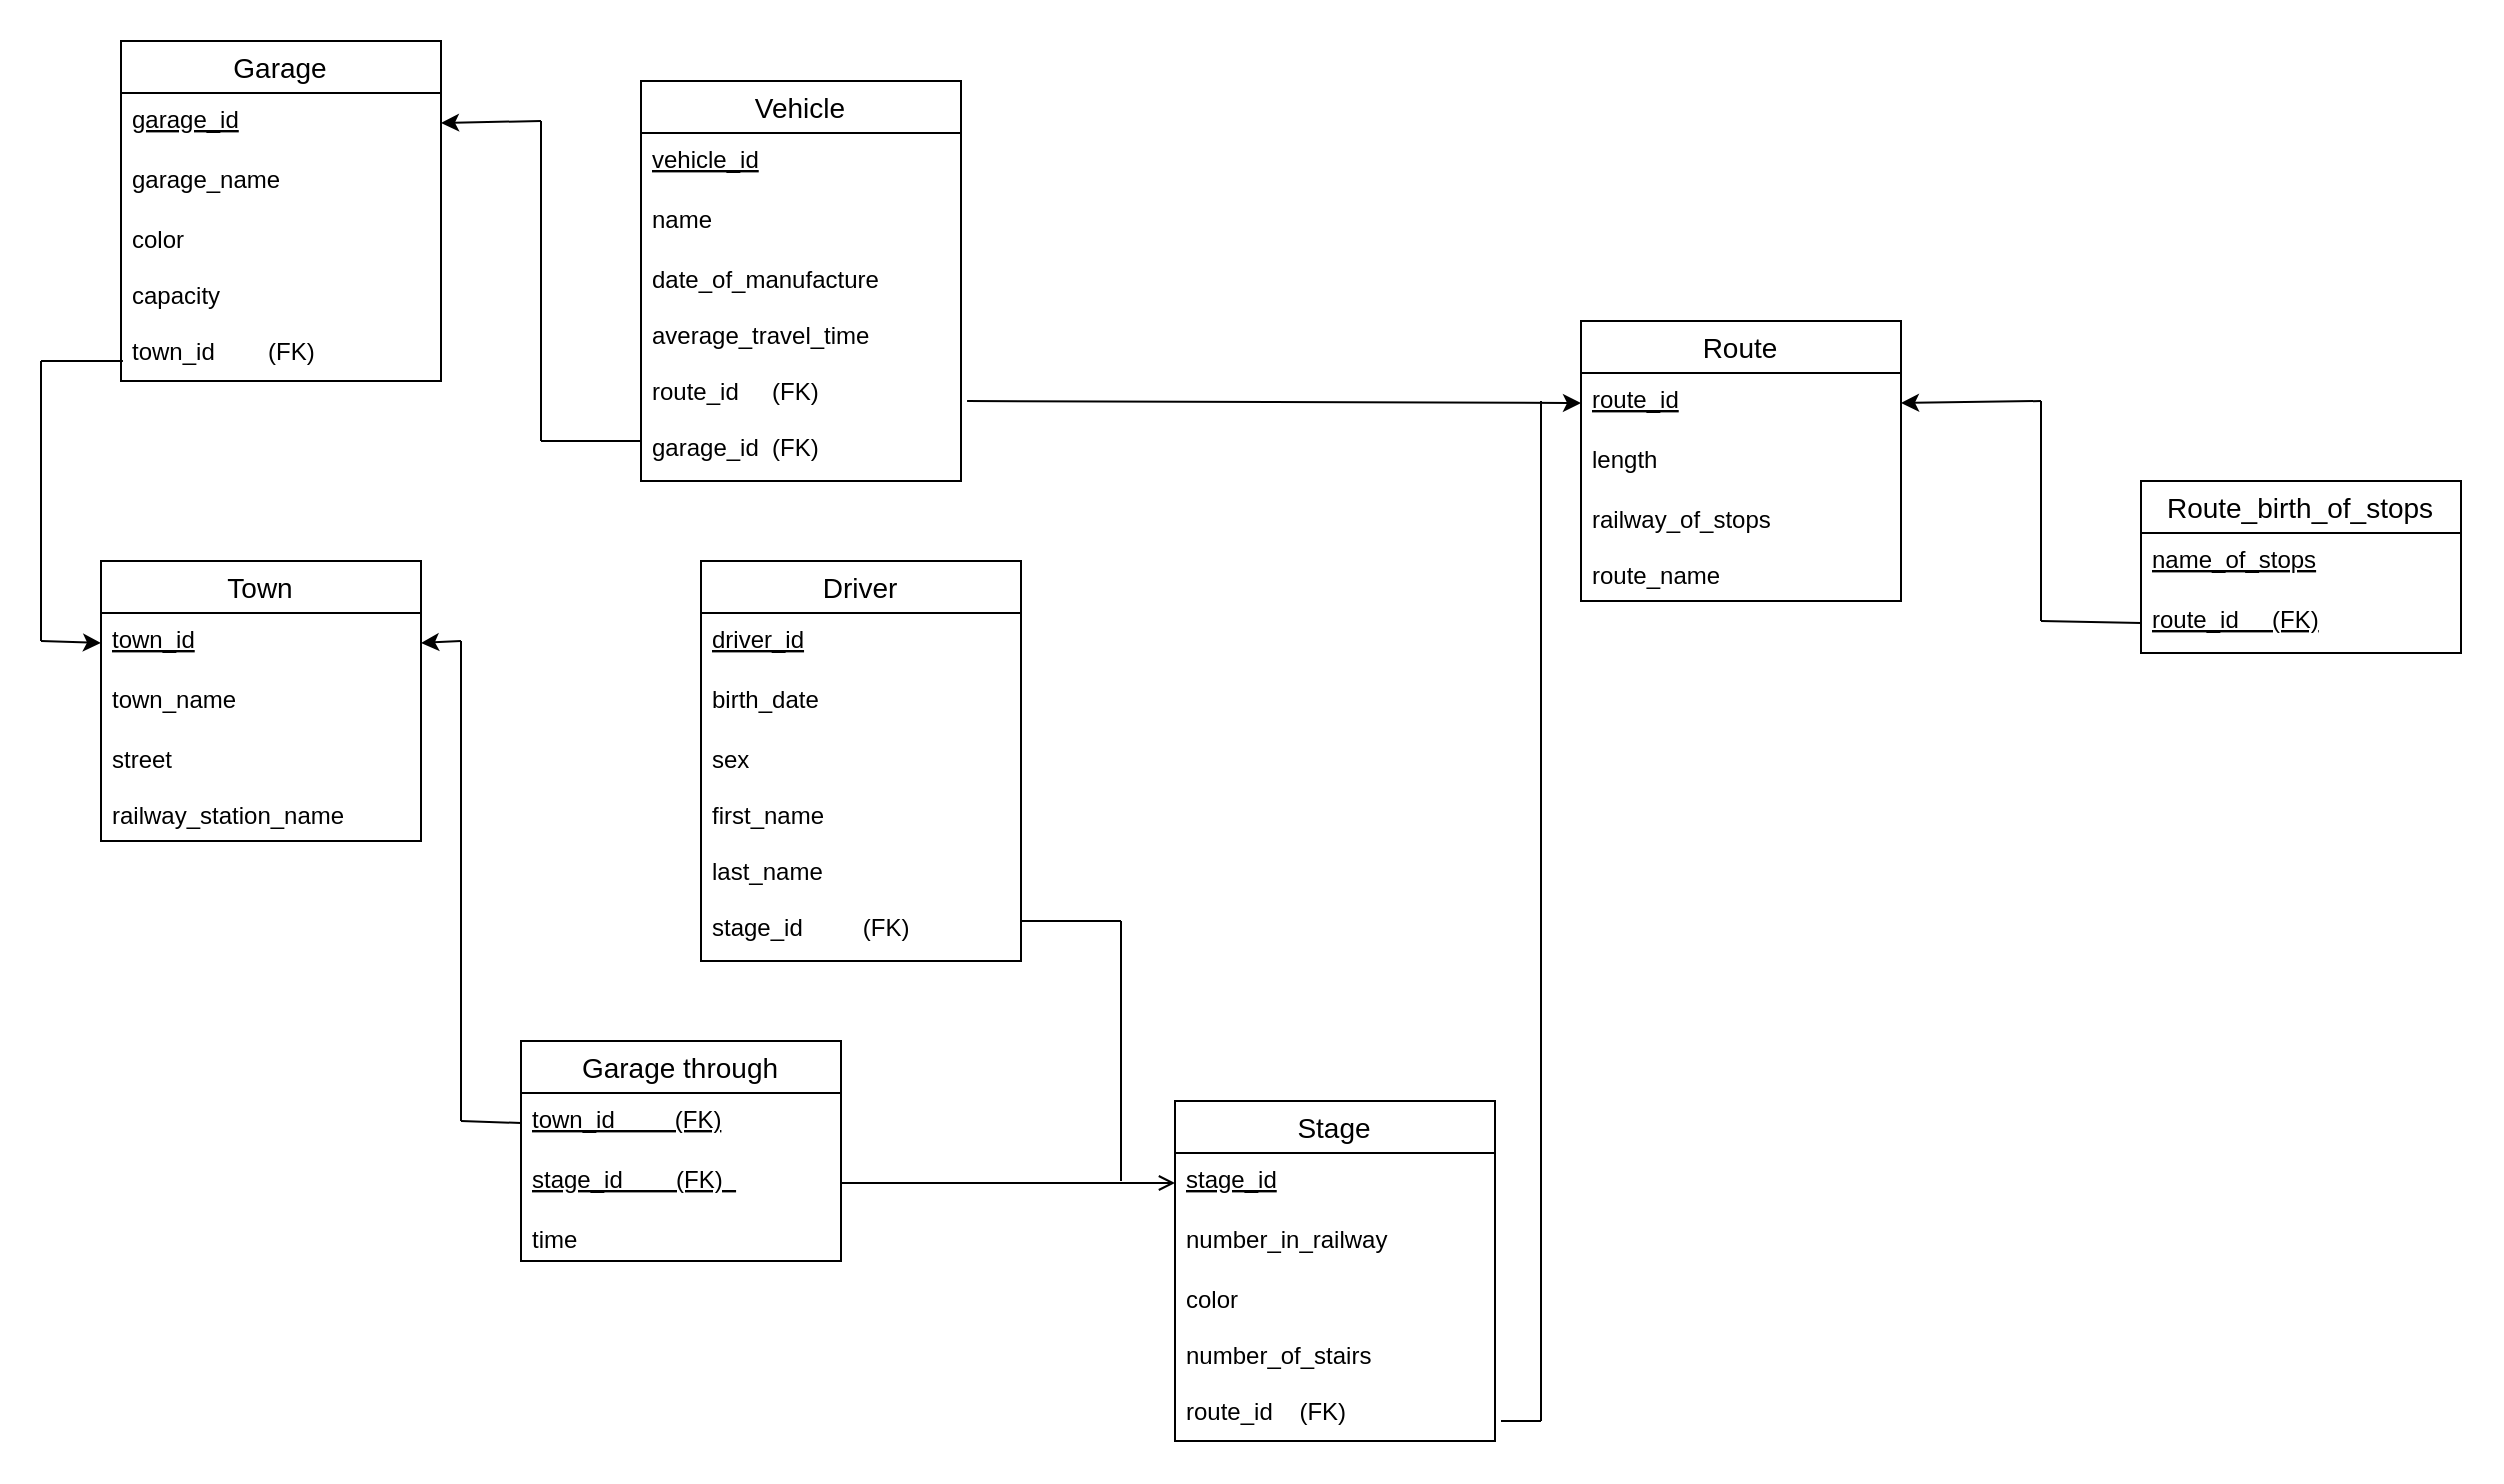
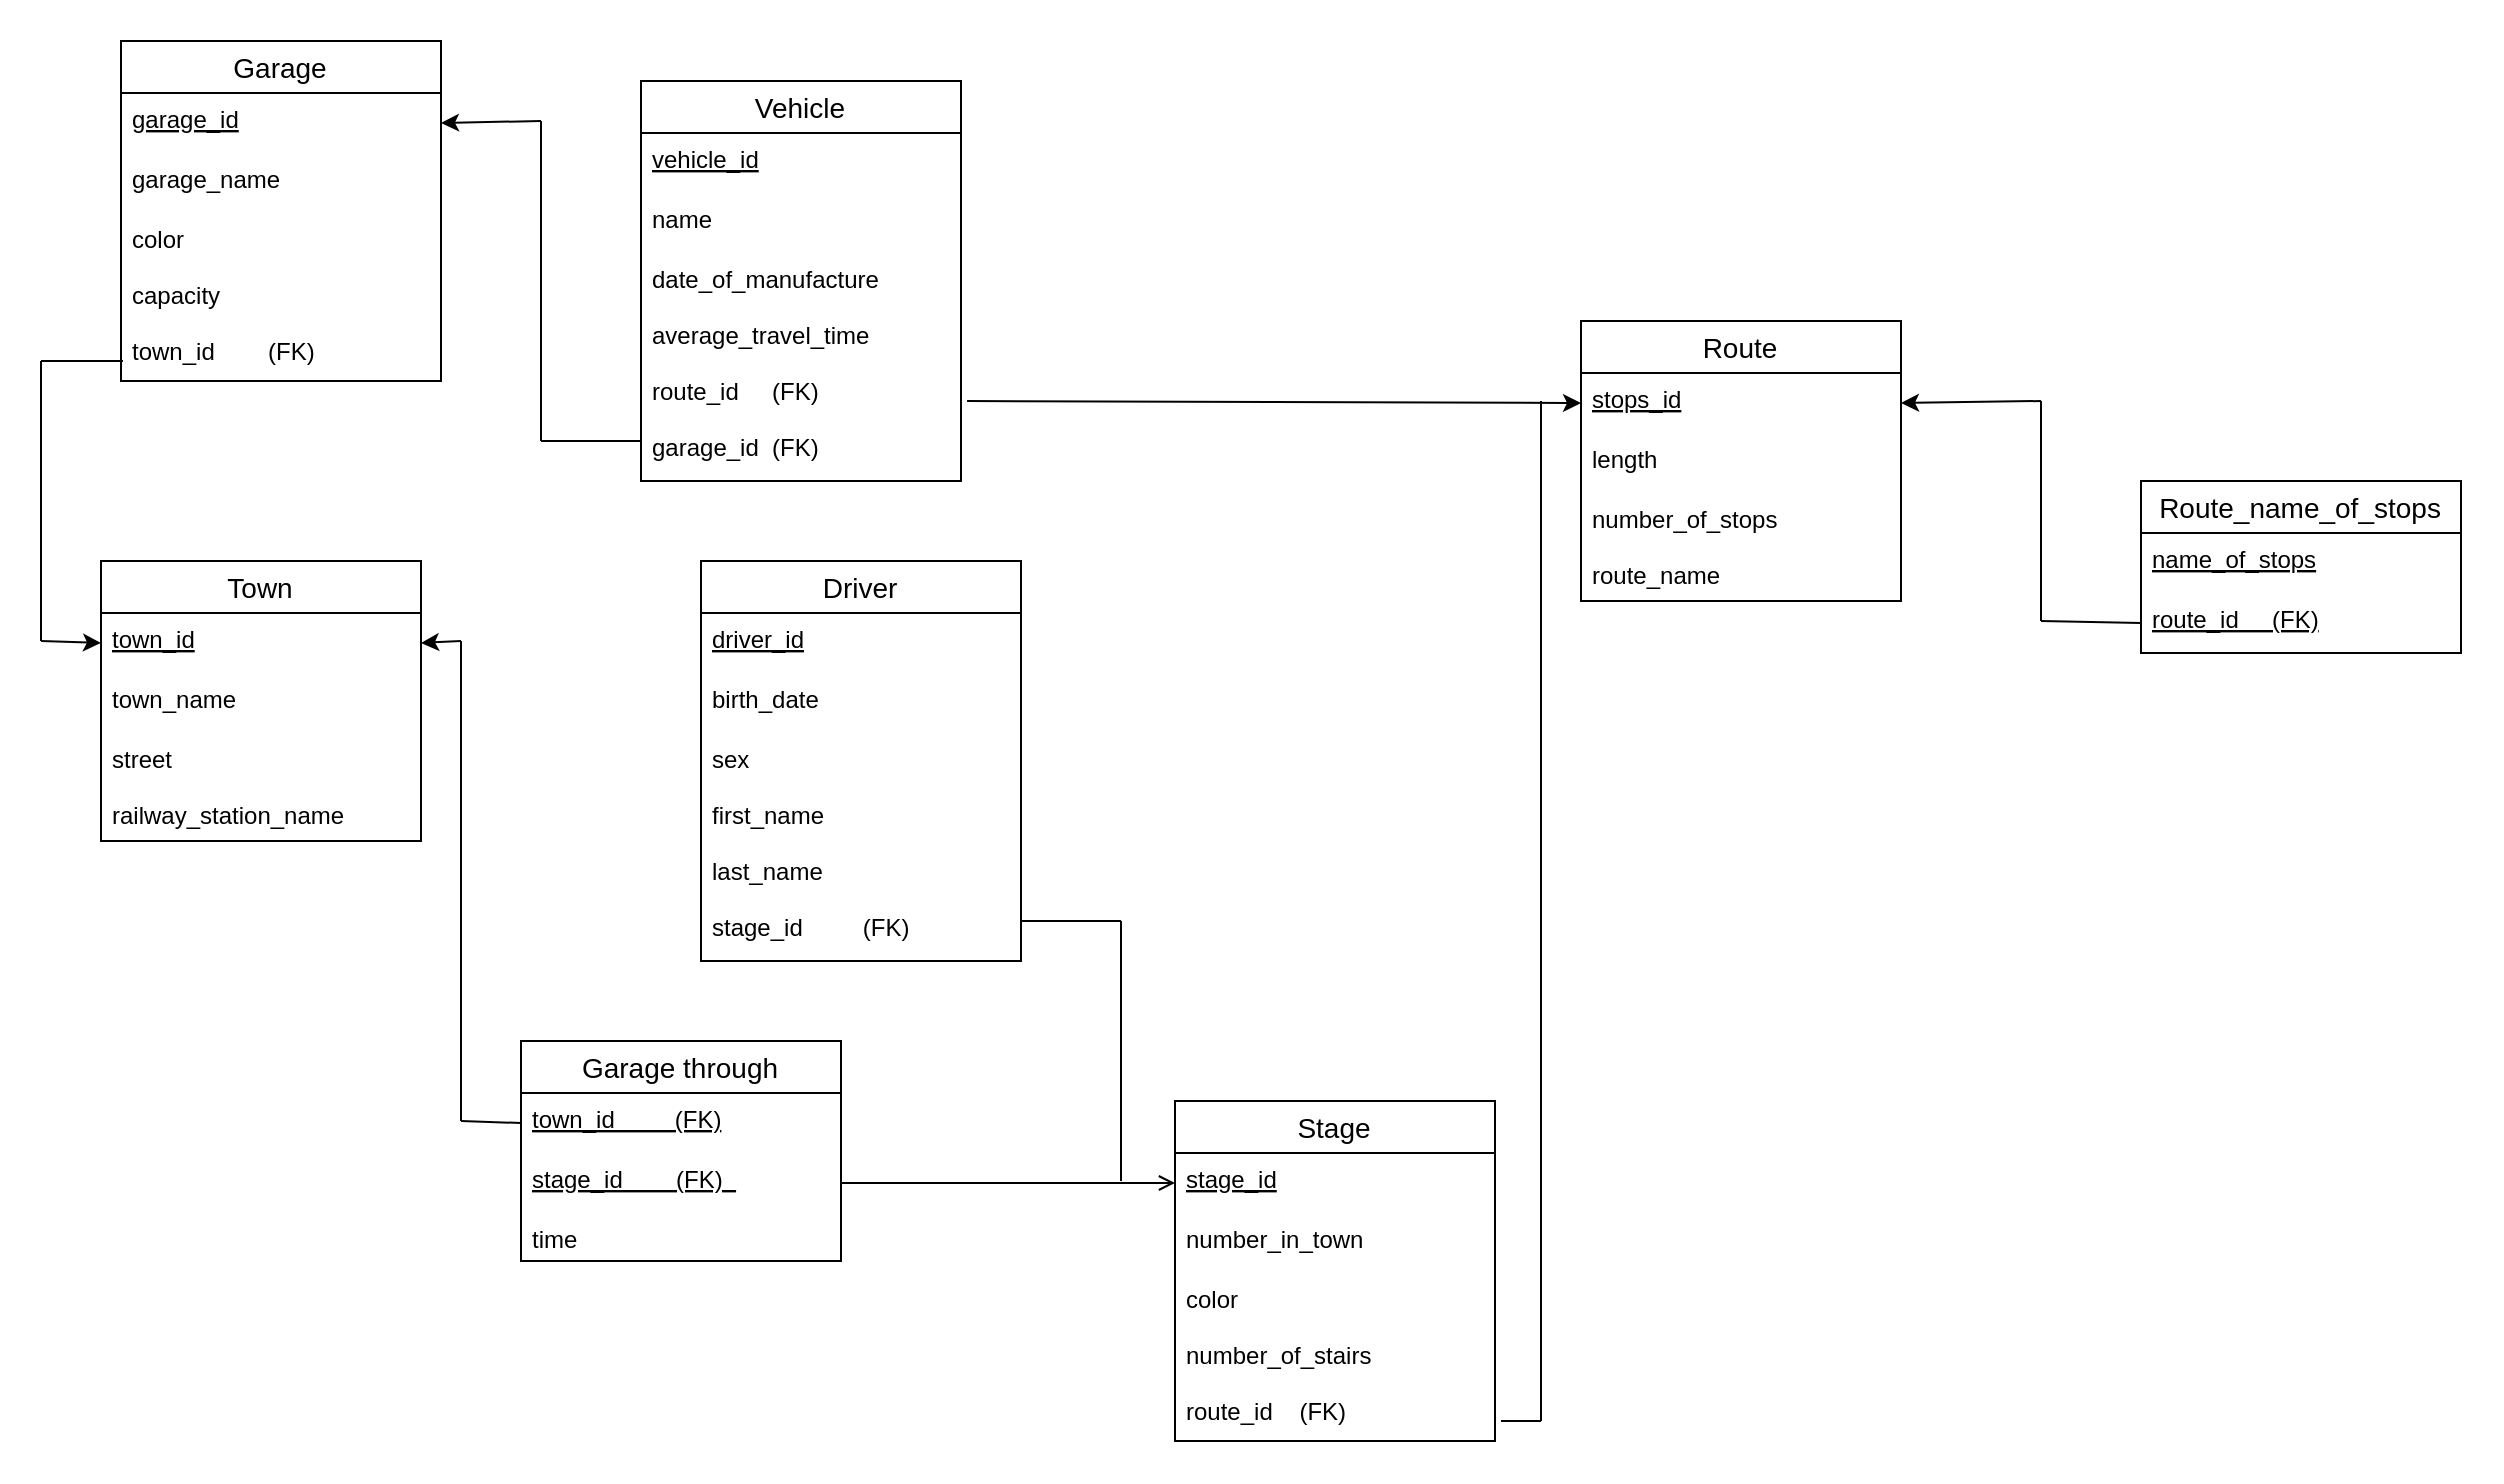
node "route_id": label "route_id" -> "stops_id"
node "Route_birth_of_stops": label "Route_birth_of_stops" -> "Route_name_of_stops"
node "railway_of_stops route_name": label "railway_of_stops route_name" -> "number_of_stops route_name"
node "number_in_railway": label "number_in_railway" -> "number_in_town"
